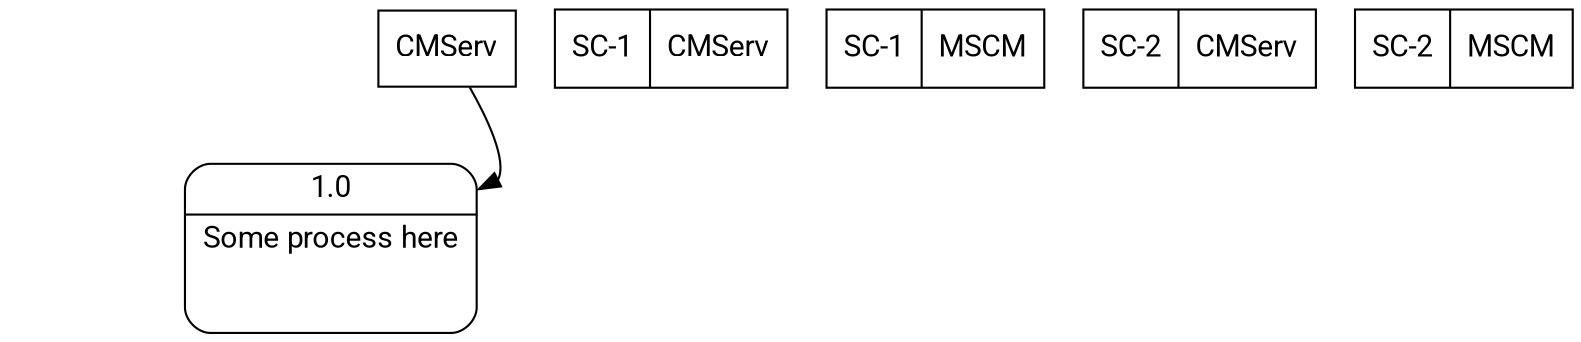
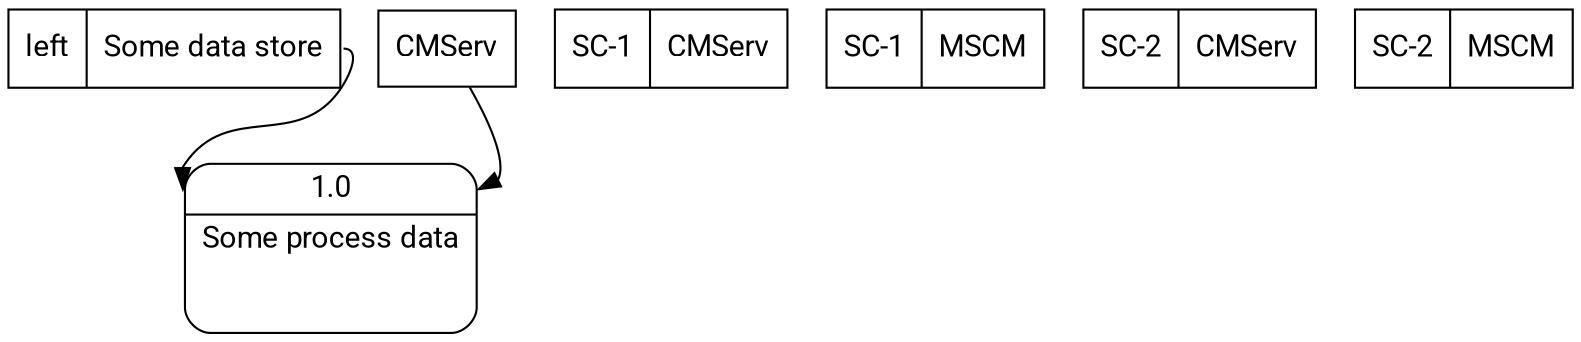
node "left": added
node "1.0": text "Some process here" -> "Some process data"
